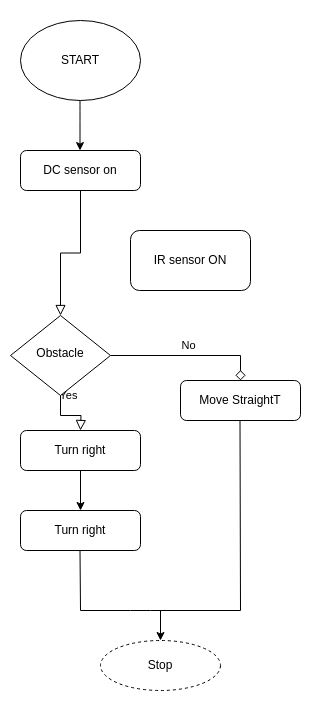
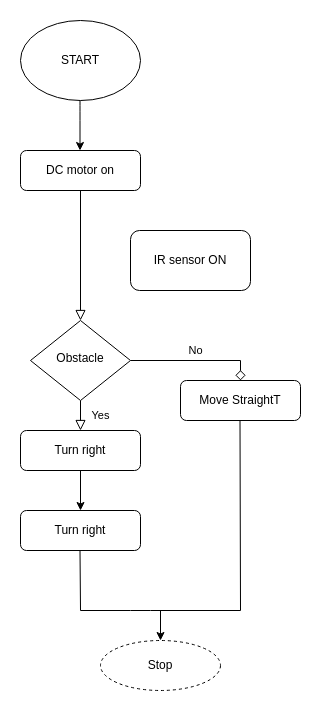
node "DC sensor on": label "DC sensor on" -> "DC motor on"
node "Obstacle": moved (61, 356) -> (81, 361)
